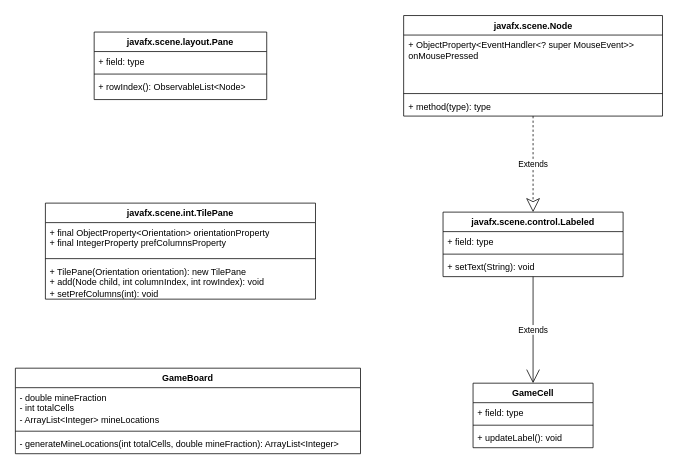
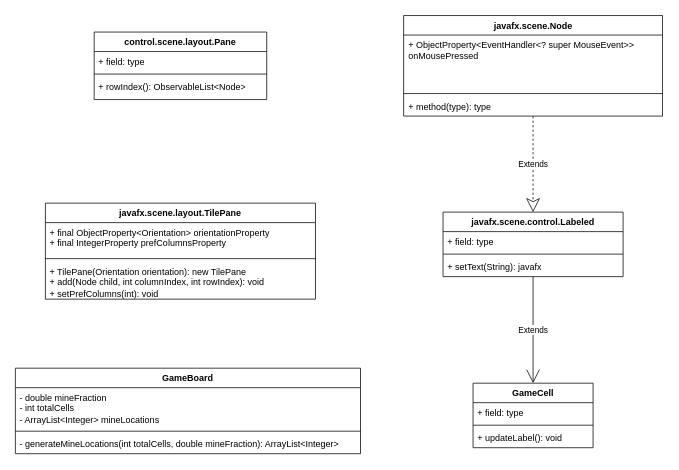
node "javafx.scene.layout.Pane": label "javafx.scene.layout.Pane" -> "control.scene.layout.Pane"
node "javafx.scene.int.TilePane": label "javafx.scene.int.TilePane" -> "javafx.scene.layout.TilePane"
node "+ setText(String): void": label "+ setText(String): void" -> "+ setText(String): javafx"
